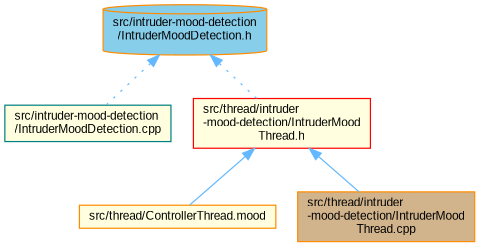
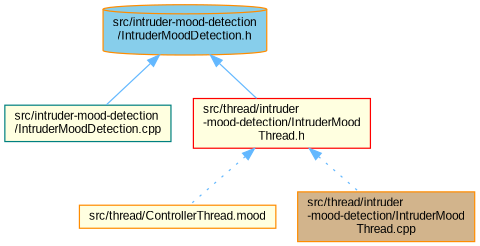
edge "src/thread/intruder -mood-detection/IntruderMood Thread.h" -> "src/intruder-mood-detection /IntruderMoodDetection.h": style dotted -> solid
edge "src/intruder-mood-detection /IntruderMoodDetection.cpp" -> "src/intruder-mood-detection /IntruderMoodDetection.h": style dotted -> solid
edge "src/thread/intruder -mood-detection/IntruderMood Thread.cpp" -> "src/thread/intruder -mood-detection/IntruderMood Thread.h": style solid -> dotted
edge "src/thread/ControllerThread.mood" -> "src/thread/intruder -mood-detection/IntruderMood Thread.h": style solid -> dotted
